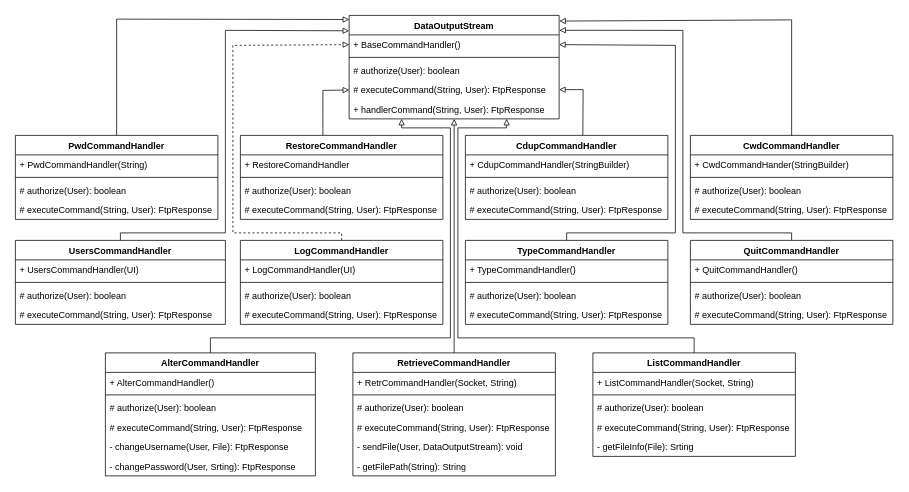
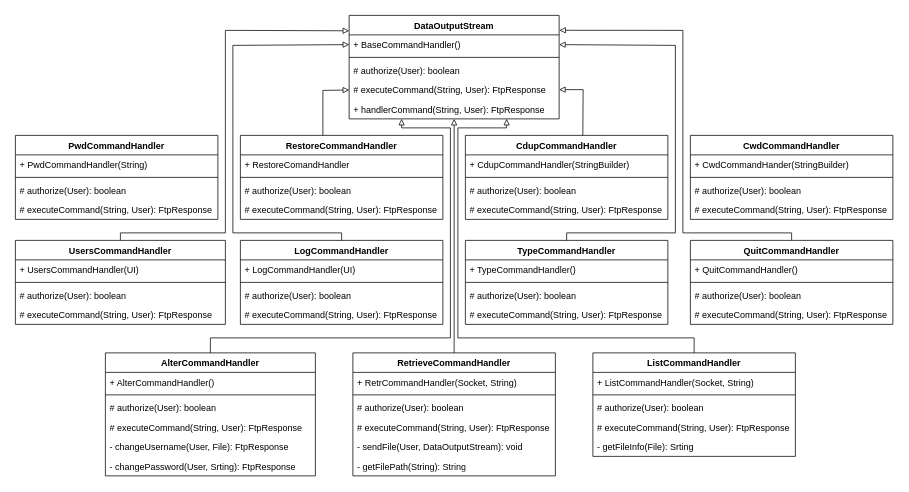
edge "PwdCommandHandler" -> "DataOutputStream": removed
edge "CwdCommandHandler" -> "DataOutputStream": removed
edge "LogCommandHandler" -> "+ BaseCommandHandler()": style dashed -> solid
